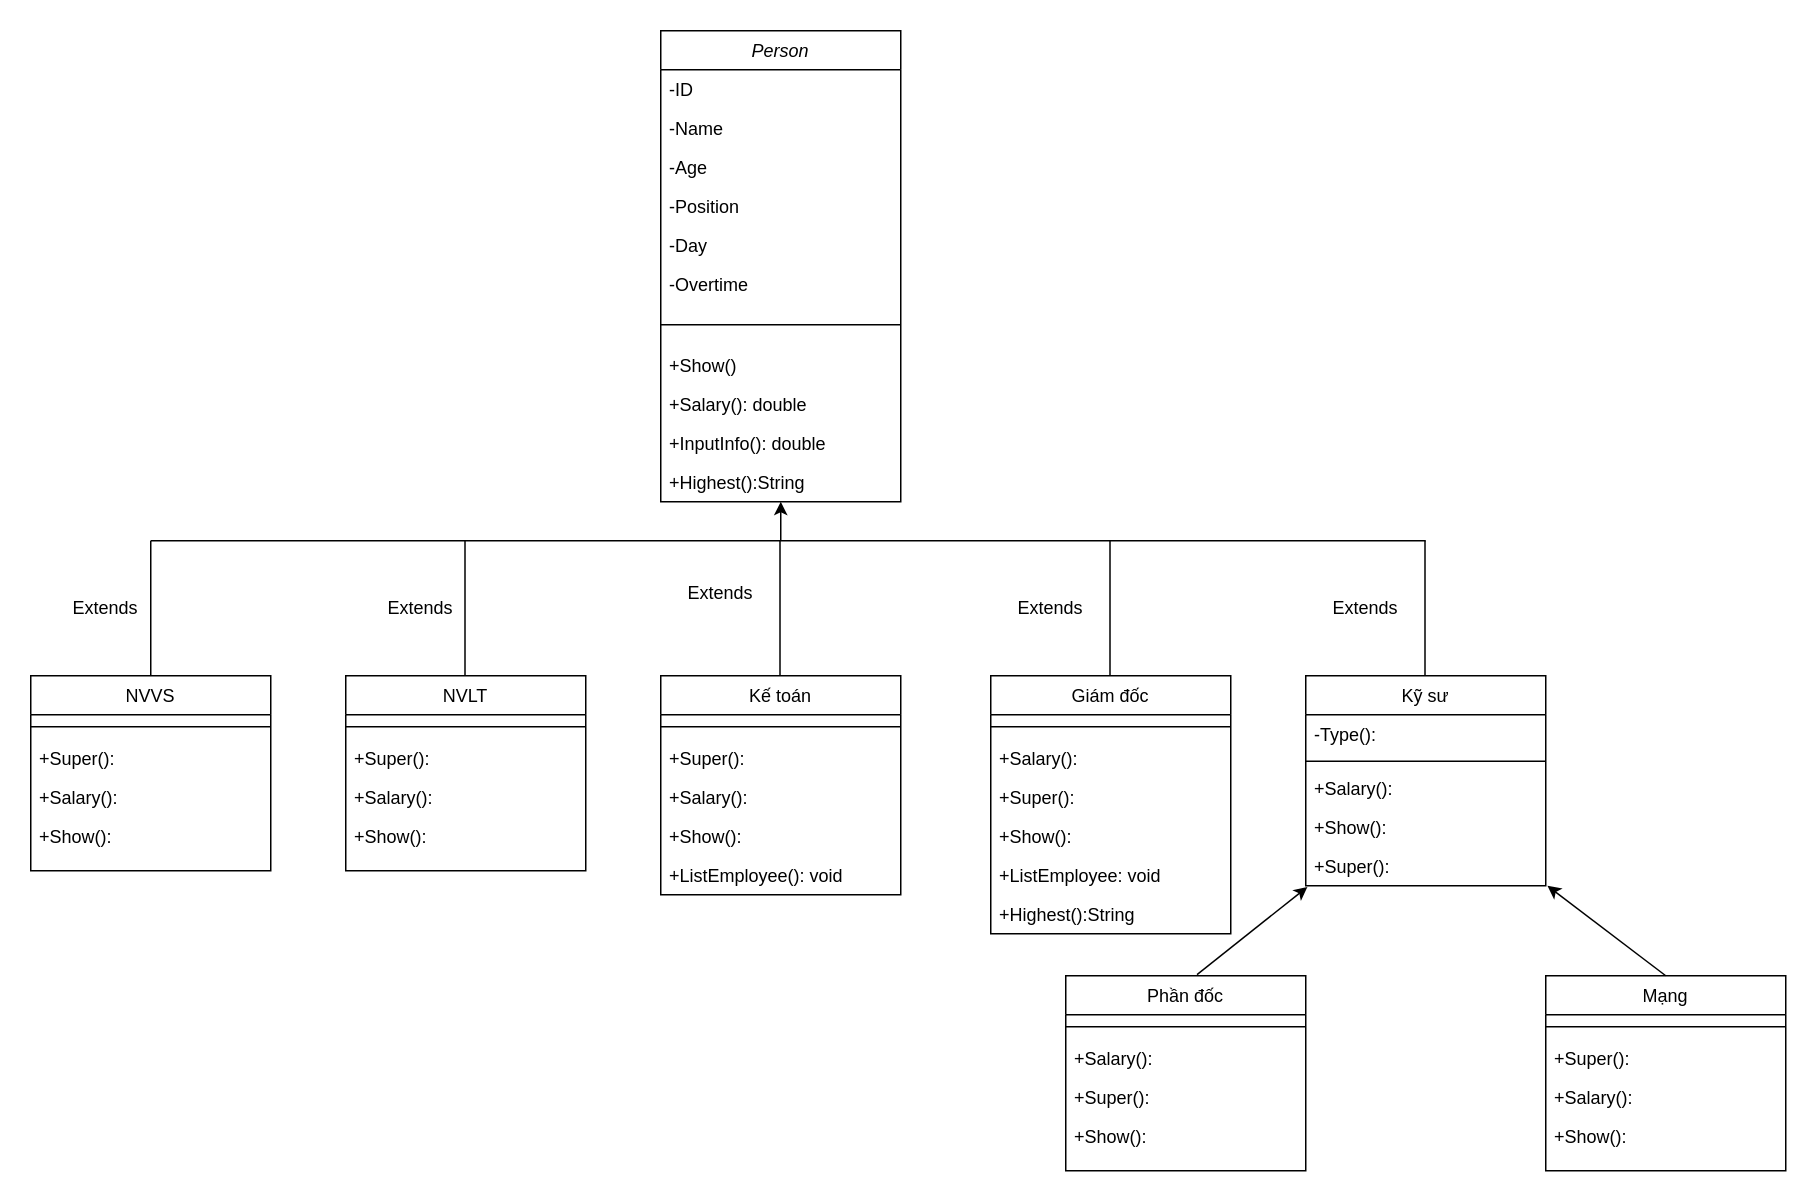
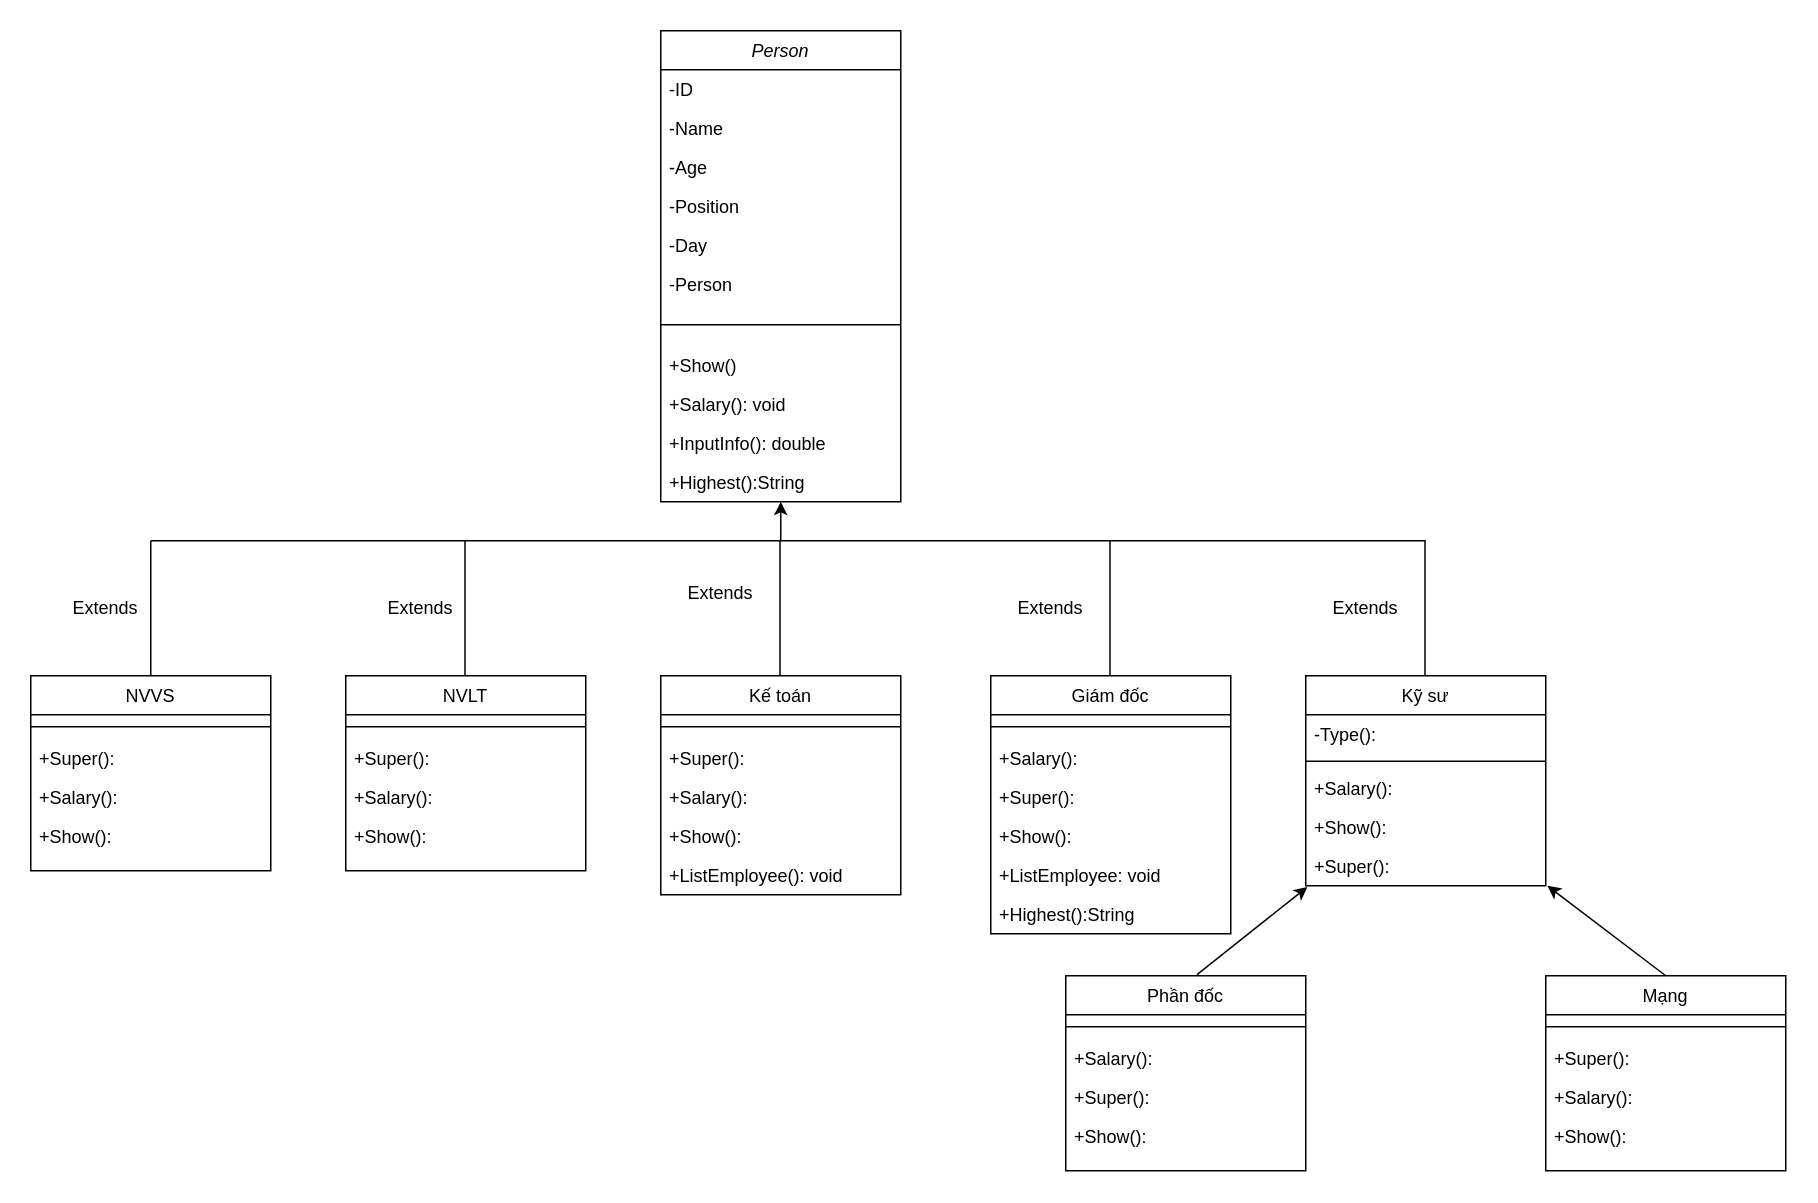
node "-Overtime": label "-Overtime" -> "-Person"
node "+Salary(): double": label "+Salary(): double" -> "+Salary(): void"
